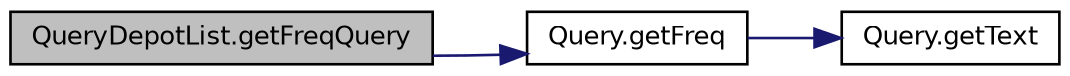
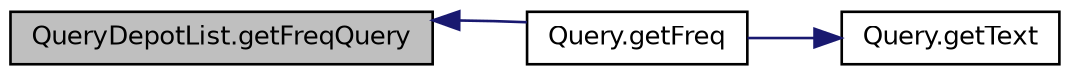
edge "QueryDepotList.getFreqQuery" -> "Query.getFreq": reversed
